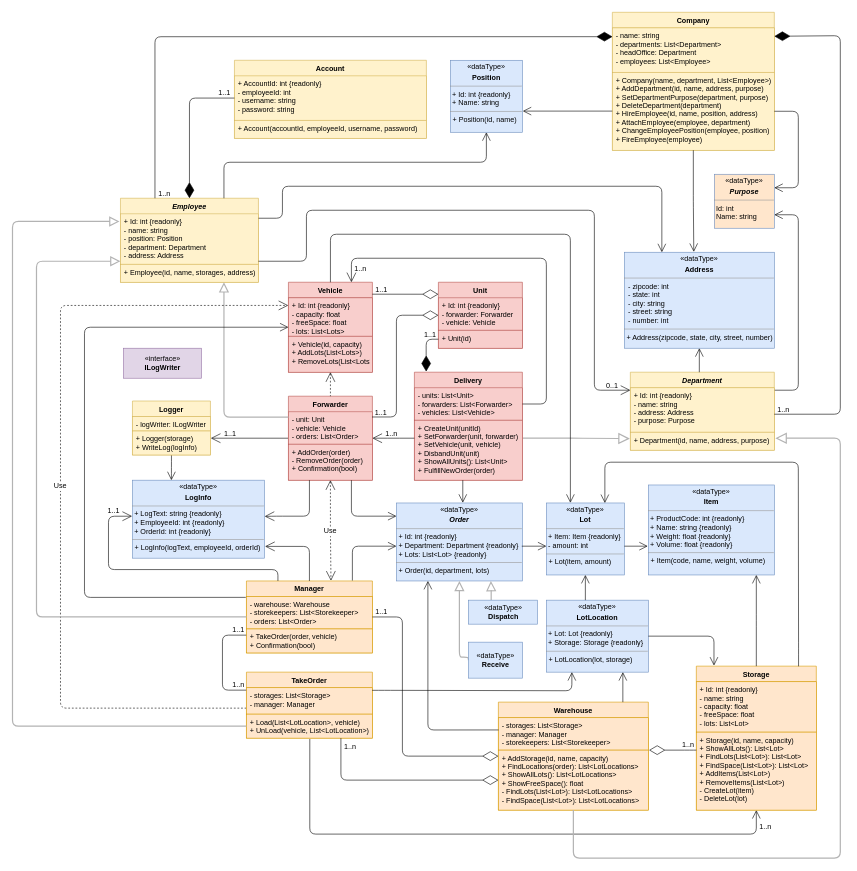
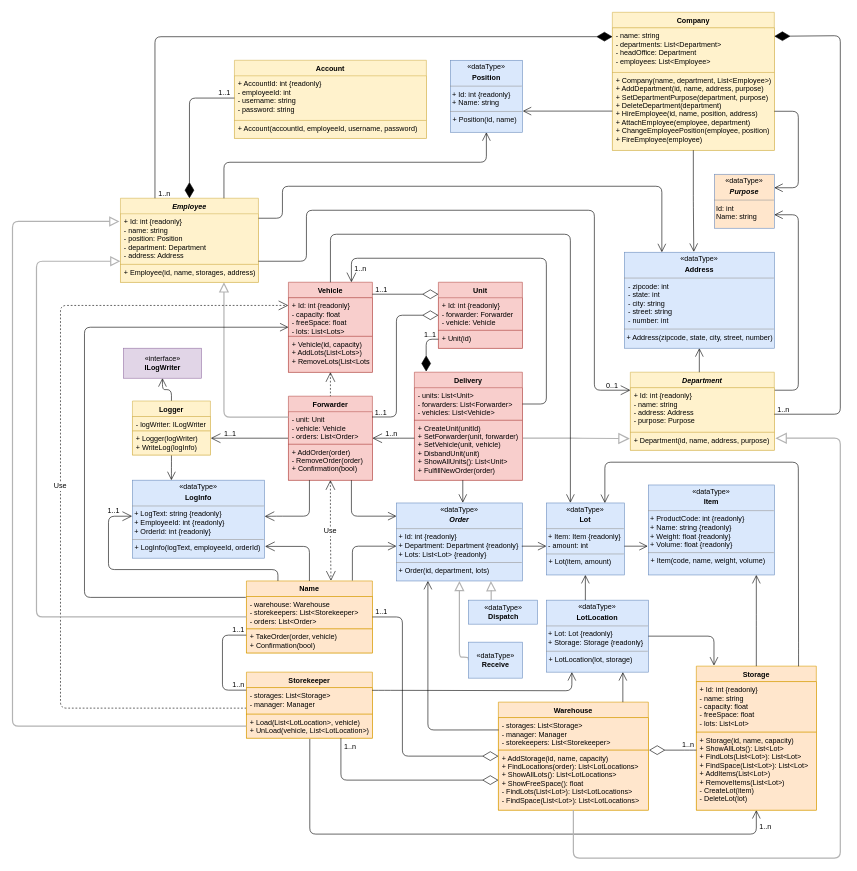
edge "Logger" -> "«interface» ILogWriter": added
node "+ Logger(storage) + WriteLog(logInfo)": label "+ Logger(storage) + WriteLog(logInfo)" -> "+ Logger(logWriter) + WriteLog(logInfo)"
node "Manager": label "Manager" -> "Name"
node "TakeOrder": label "TakeOrder" -> "Storekeeper"
